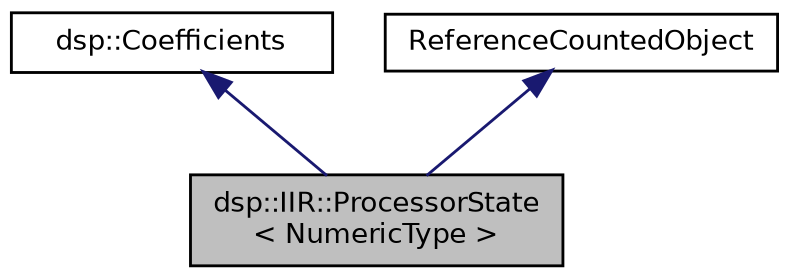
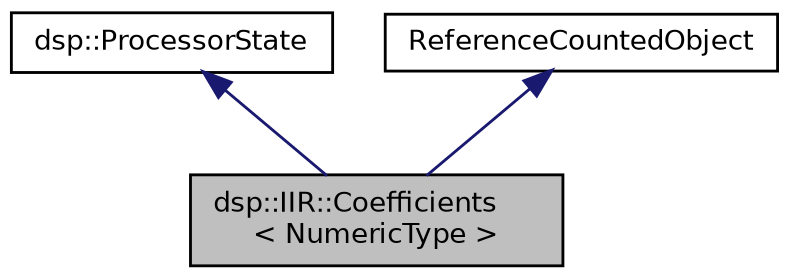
node "dsp::Coefficients": label "dsp::Coefficients" -> "dsp::ProcessorState"
node "dsp::IIR::ProcessorState < NumericType >": label "dsp::IIR::ProcessorState < NumericType >" -> "dsp::IIR::Coefficients < NumericType >"
